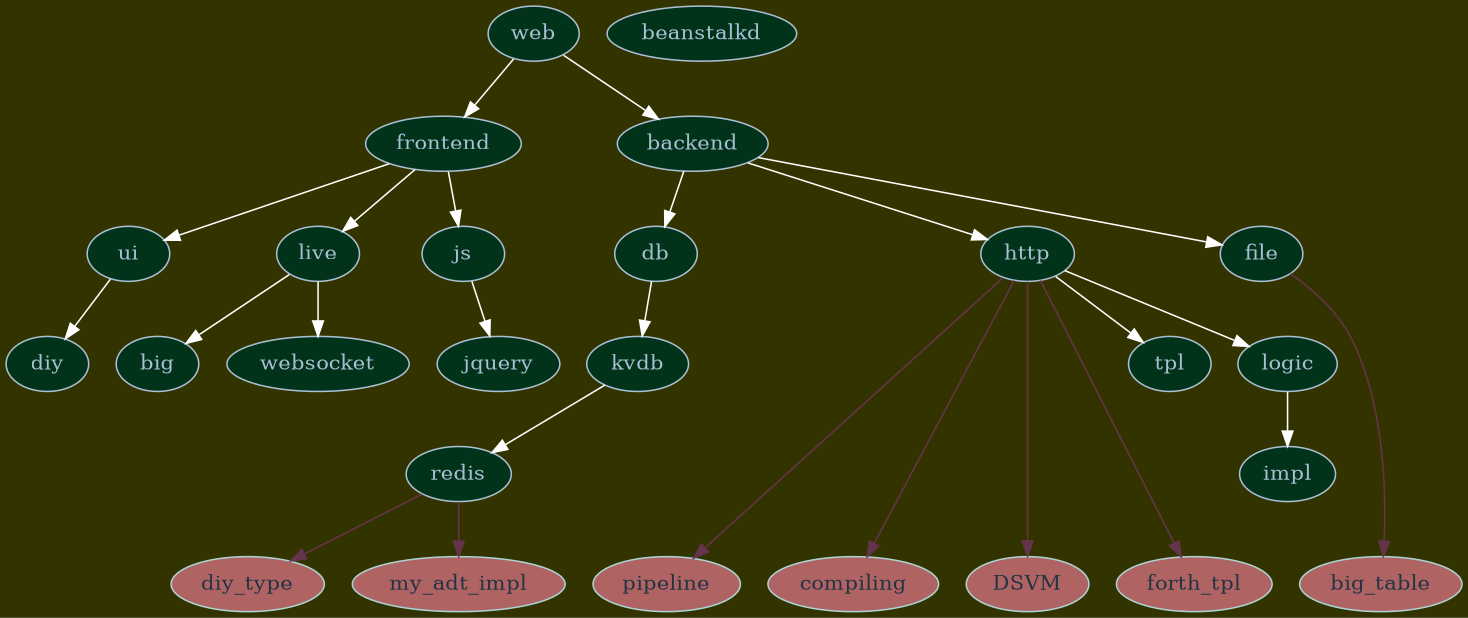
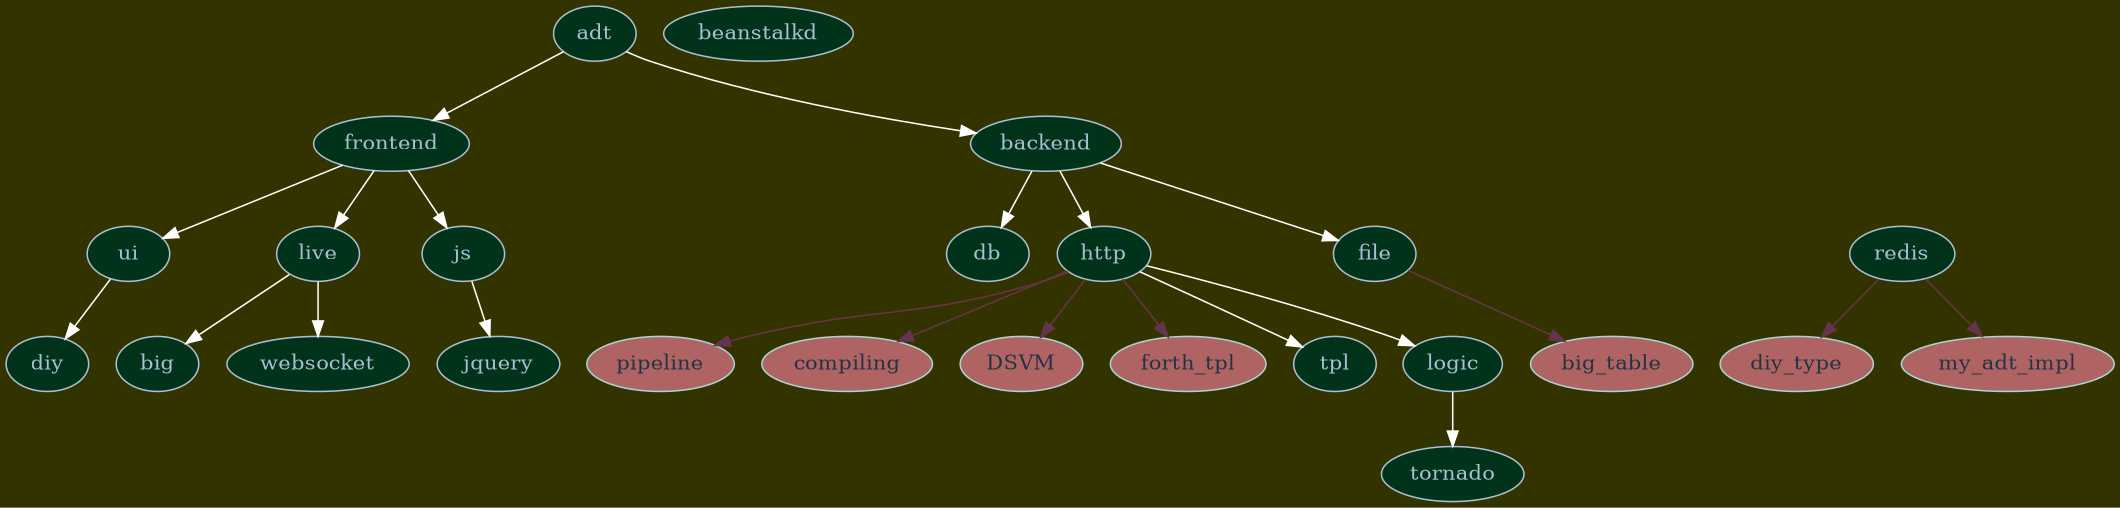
node "web": label "web" -> "adt"
node "kvdb": removed
node "impl": label "impl" -> "tornado"
